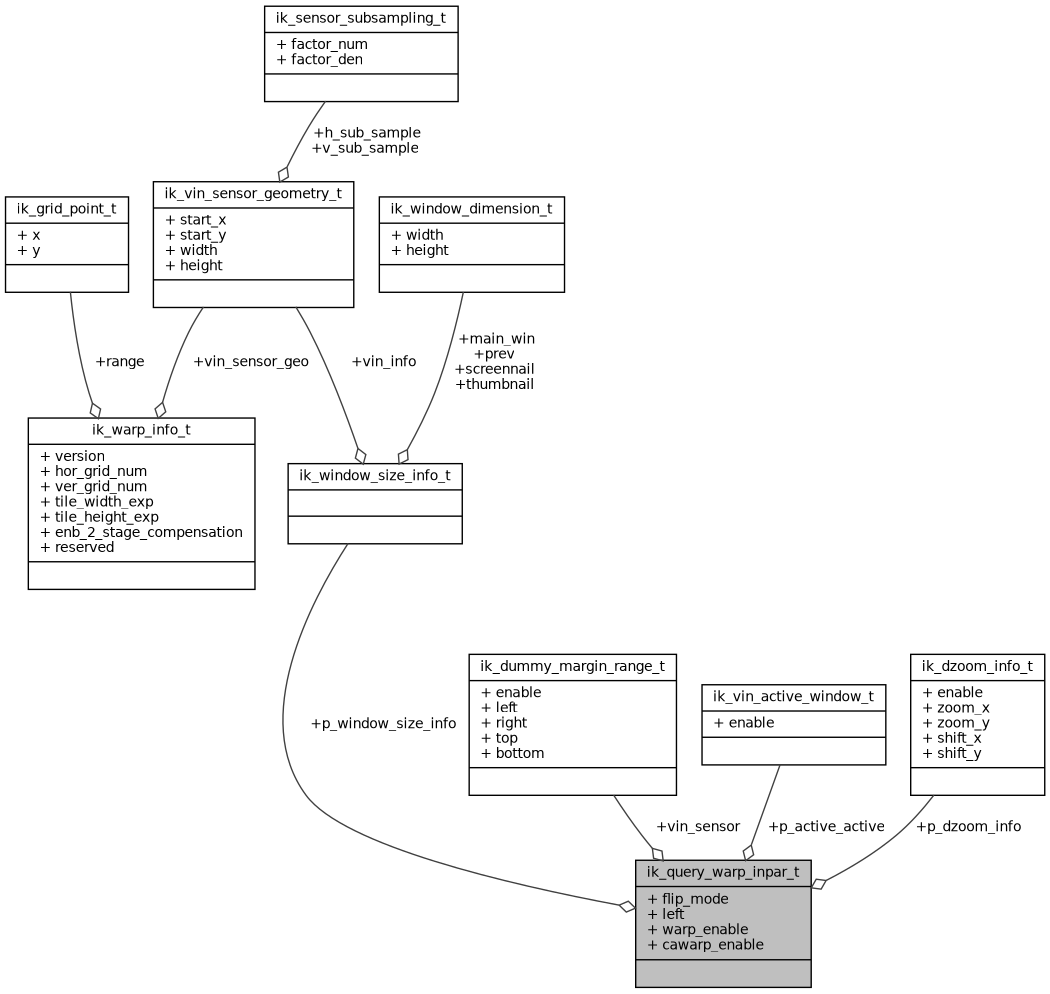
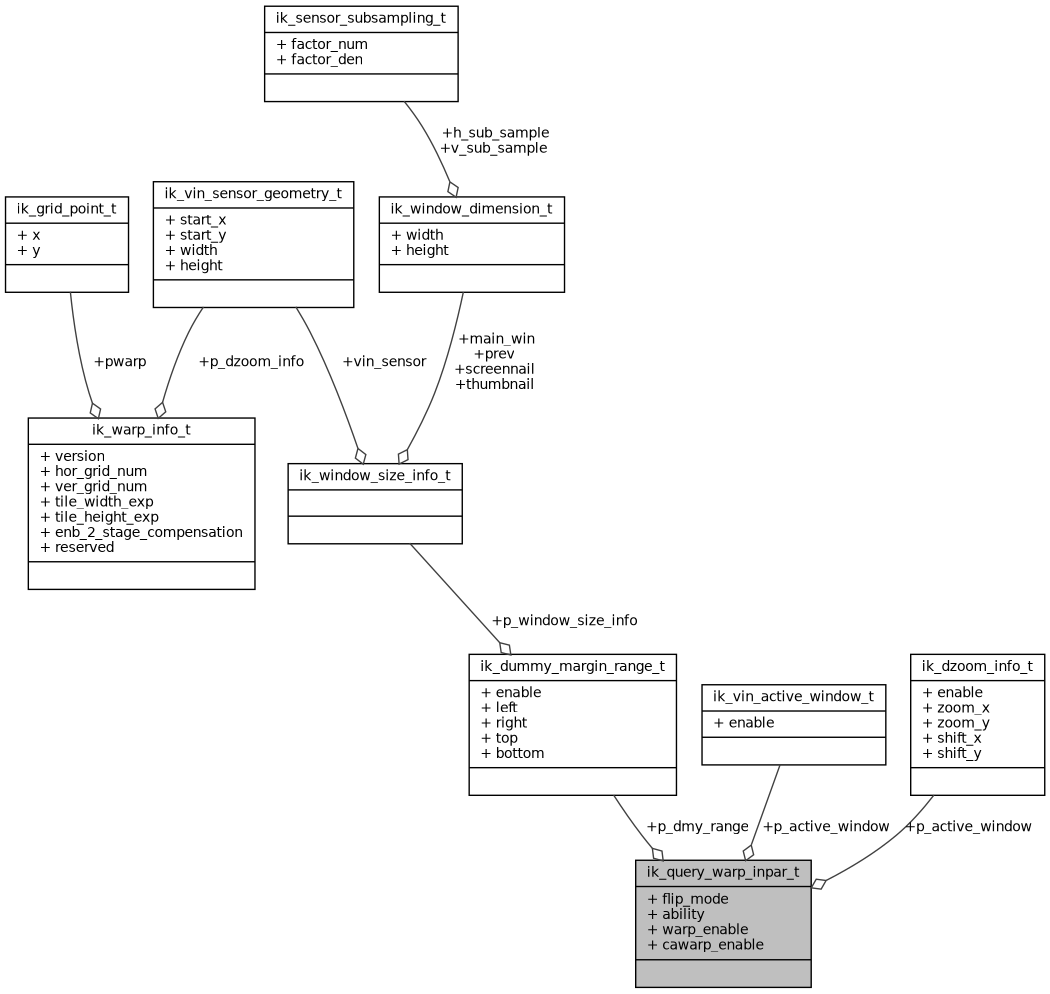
edge "ik_sensor_subsampling_t" -> "ik_vin_sensor_geometry_t": now "ik_sensor_subsampling_t" -> "ik_window_dimension_t"
edge "ik_grid_point_t" -> "ik_warp_info_t": label " +range" -> " +pwarp"
edge "ik_vin_sensor_geometry_t" -> "ik_warp_info_t": label " +vin_sensor_geo" -> " +p_dzoom_info"
edge "ik_vin_sensor_geometry_t" -> "ik_window_size_info_t": label " +vin_info" -> " +vin_sensor"
edge "ik_window_size_info_t" -> "ik_query_warp_inpar_t": now "ik_window_size_info_t" -> "ik_dummy_margin_range_t"
edge "ik_dummy_margin_range_t" -> "ik_query_warp_inpar_t": label " +vin_sensor" -> " +p_dmy_range"
edge "ik_vin_active_window_t" -> "ik_query_warp_inpar_t": label " +p_active_active" -> " +p_active_window"
edge "ik_dzoom_info_t" -> "ik_query_warp_inpar_t": label " +p_dzoom_info" -> " +p_active_window"
node "ik_query_warp_inpar_t": text "+ left" -> "+ ability"
